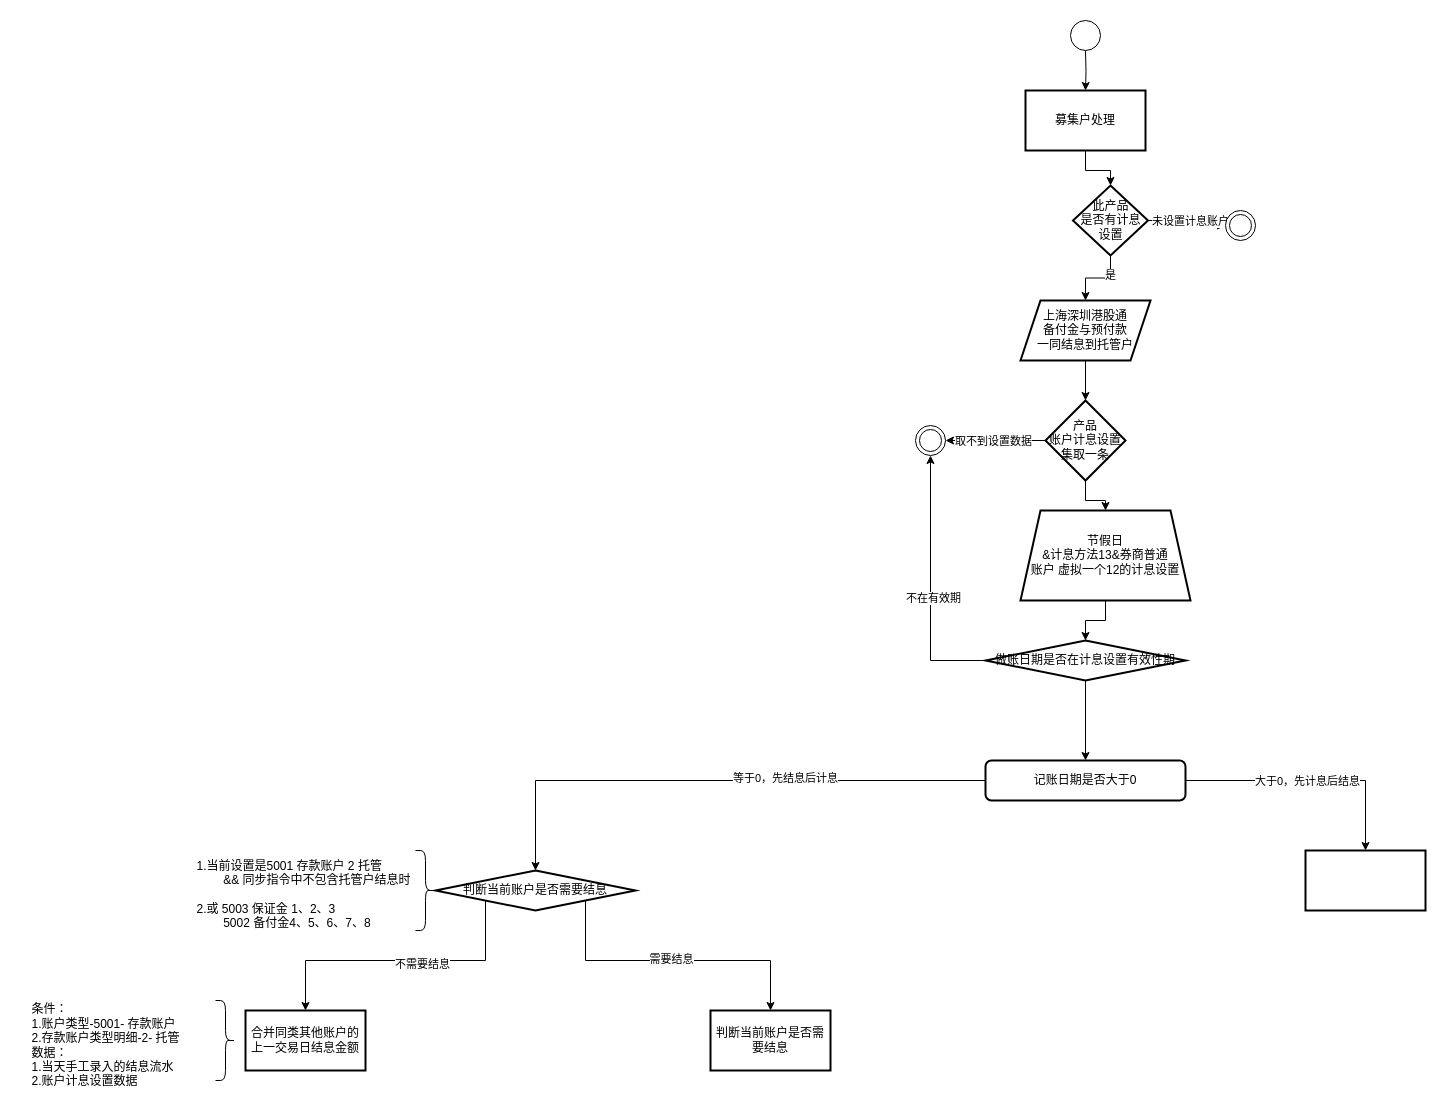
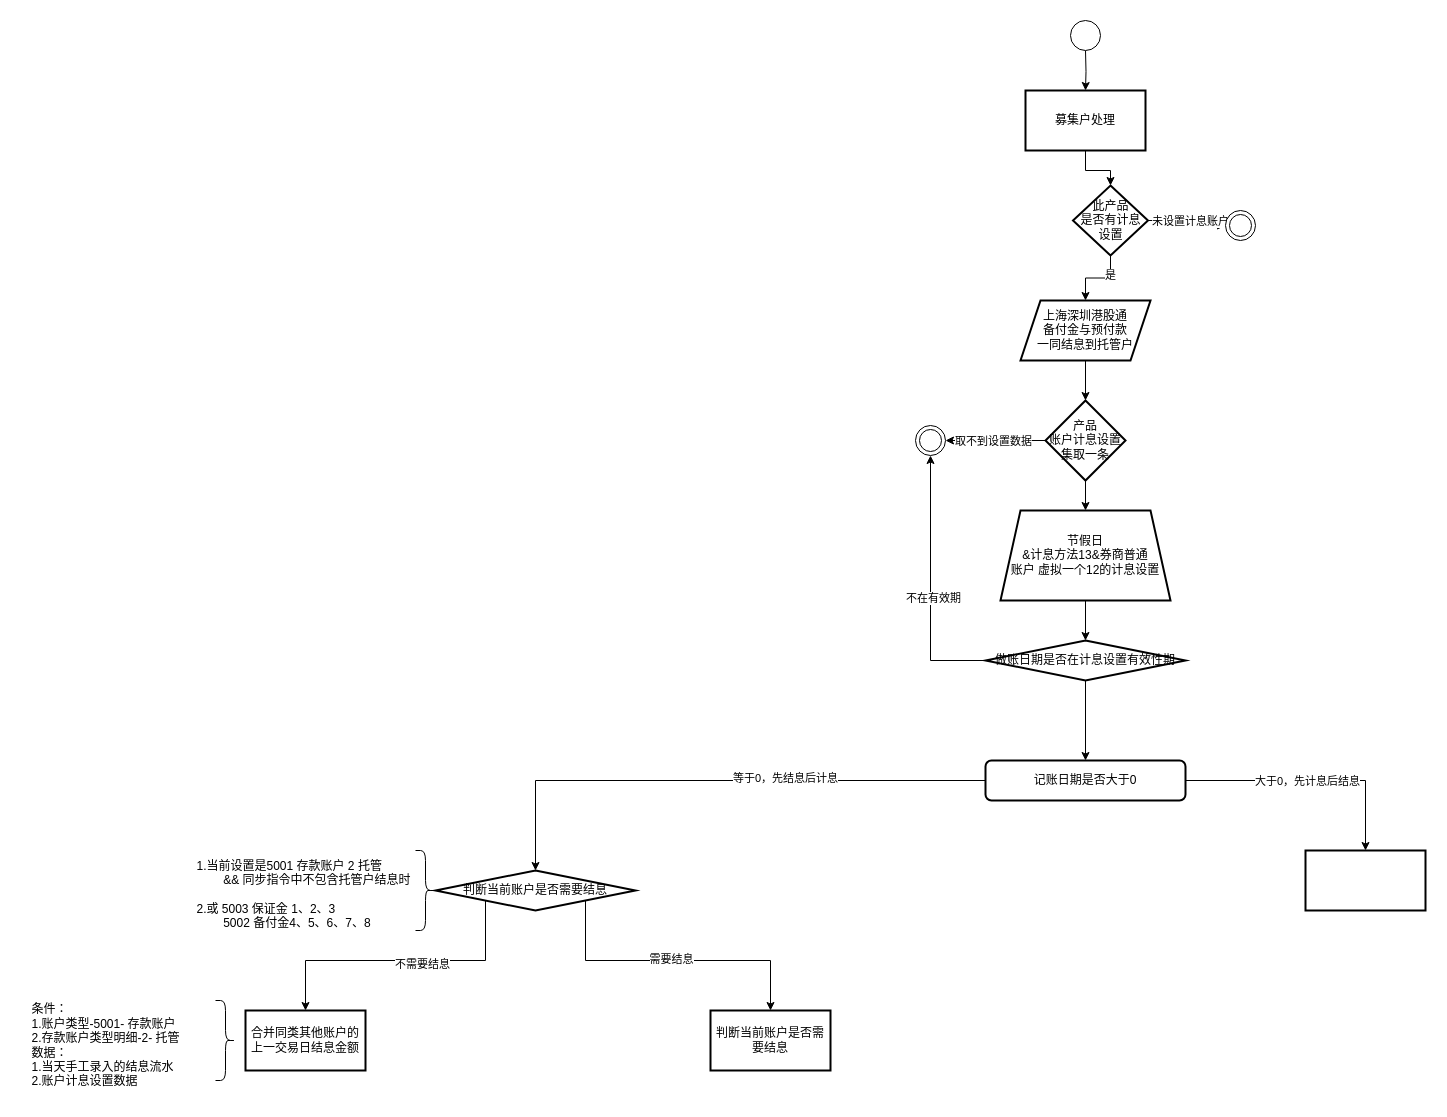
node "节假日 &计息方法13&券商普通 账户 虚拟一个12的计息设置": moved (1106, 556) -> (1086, 556)
